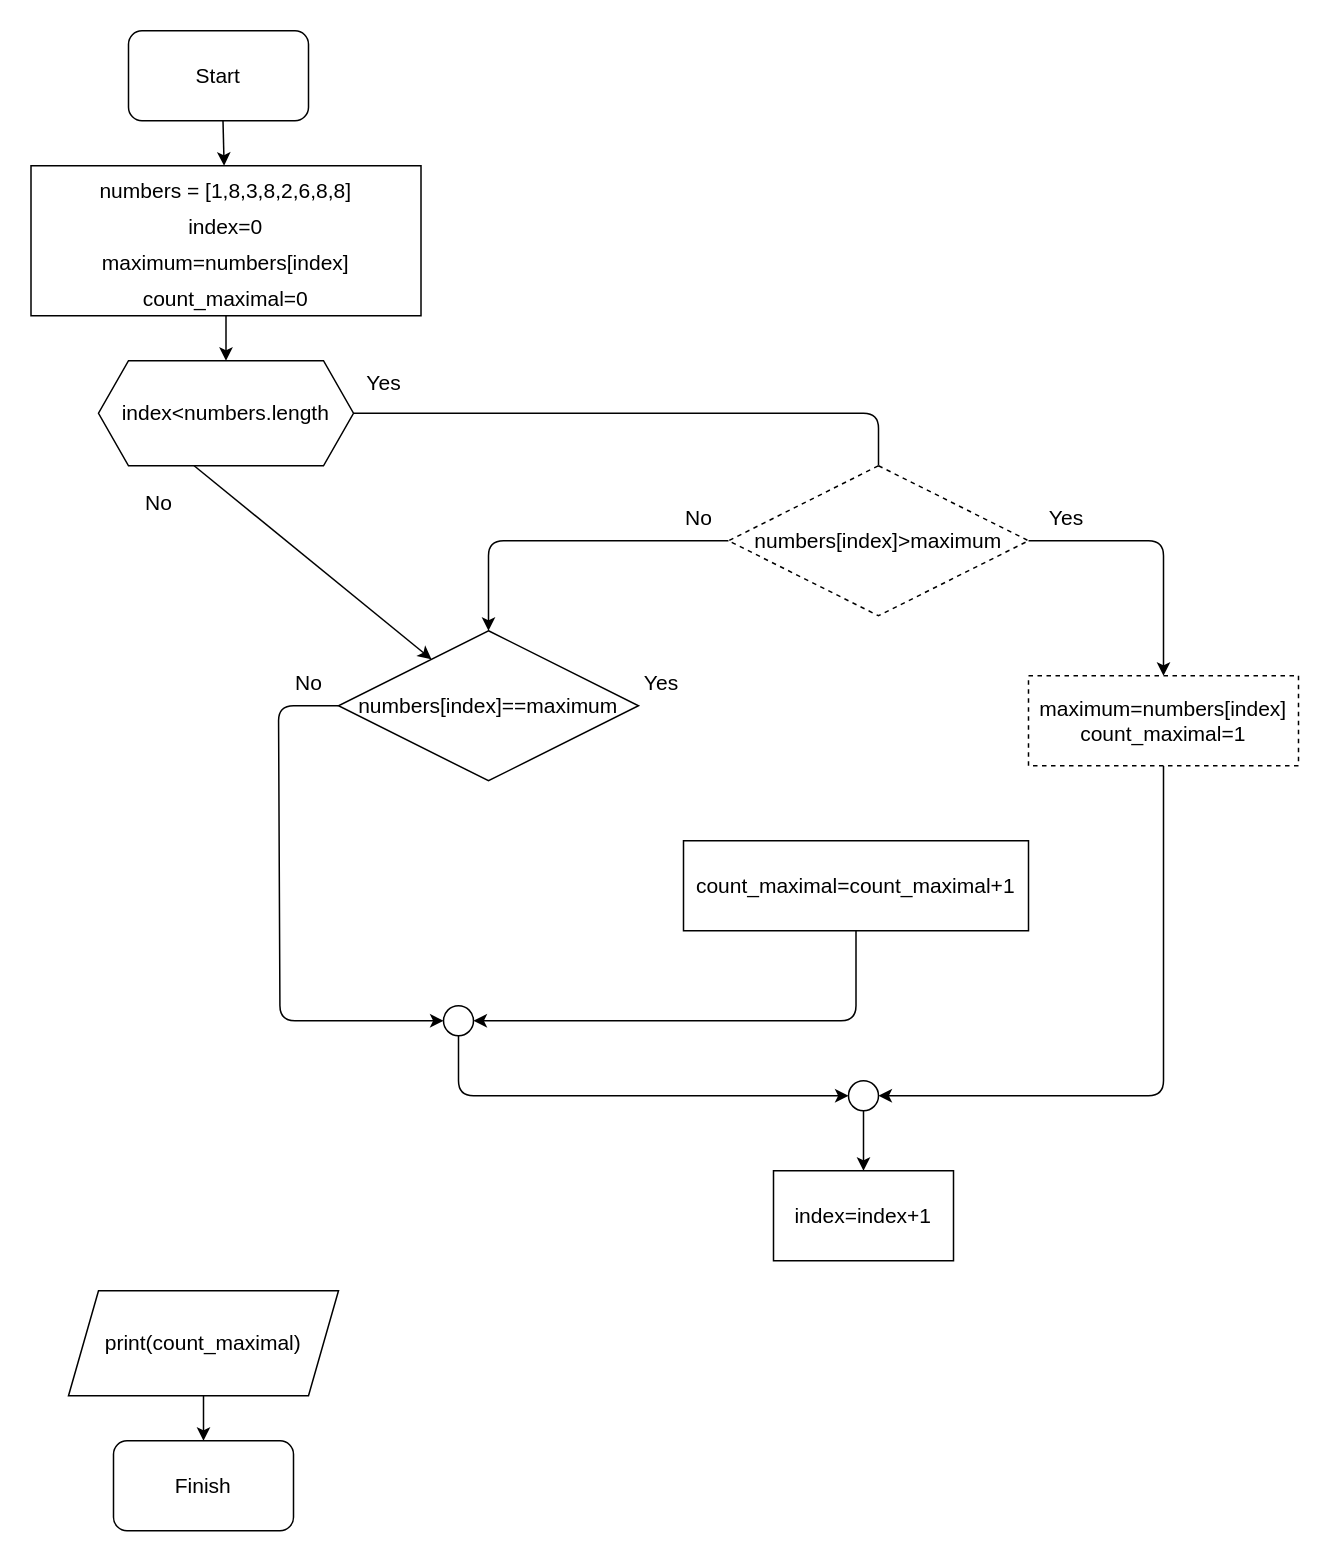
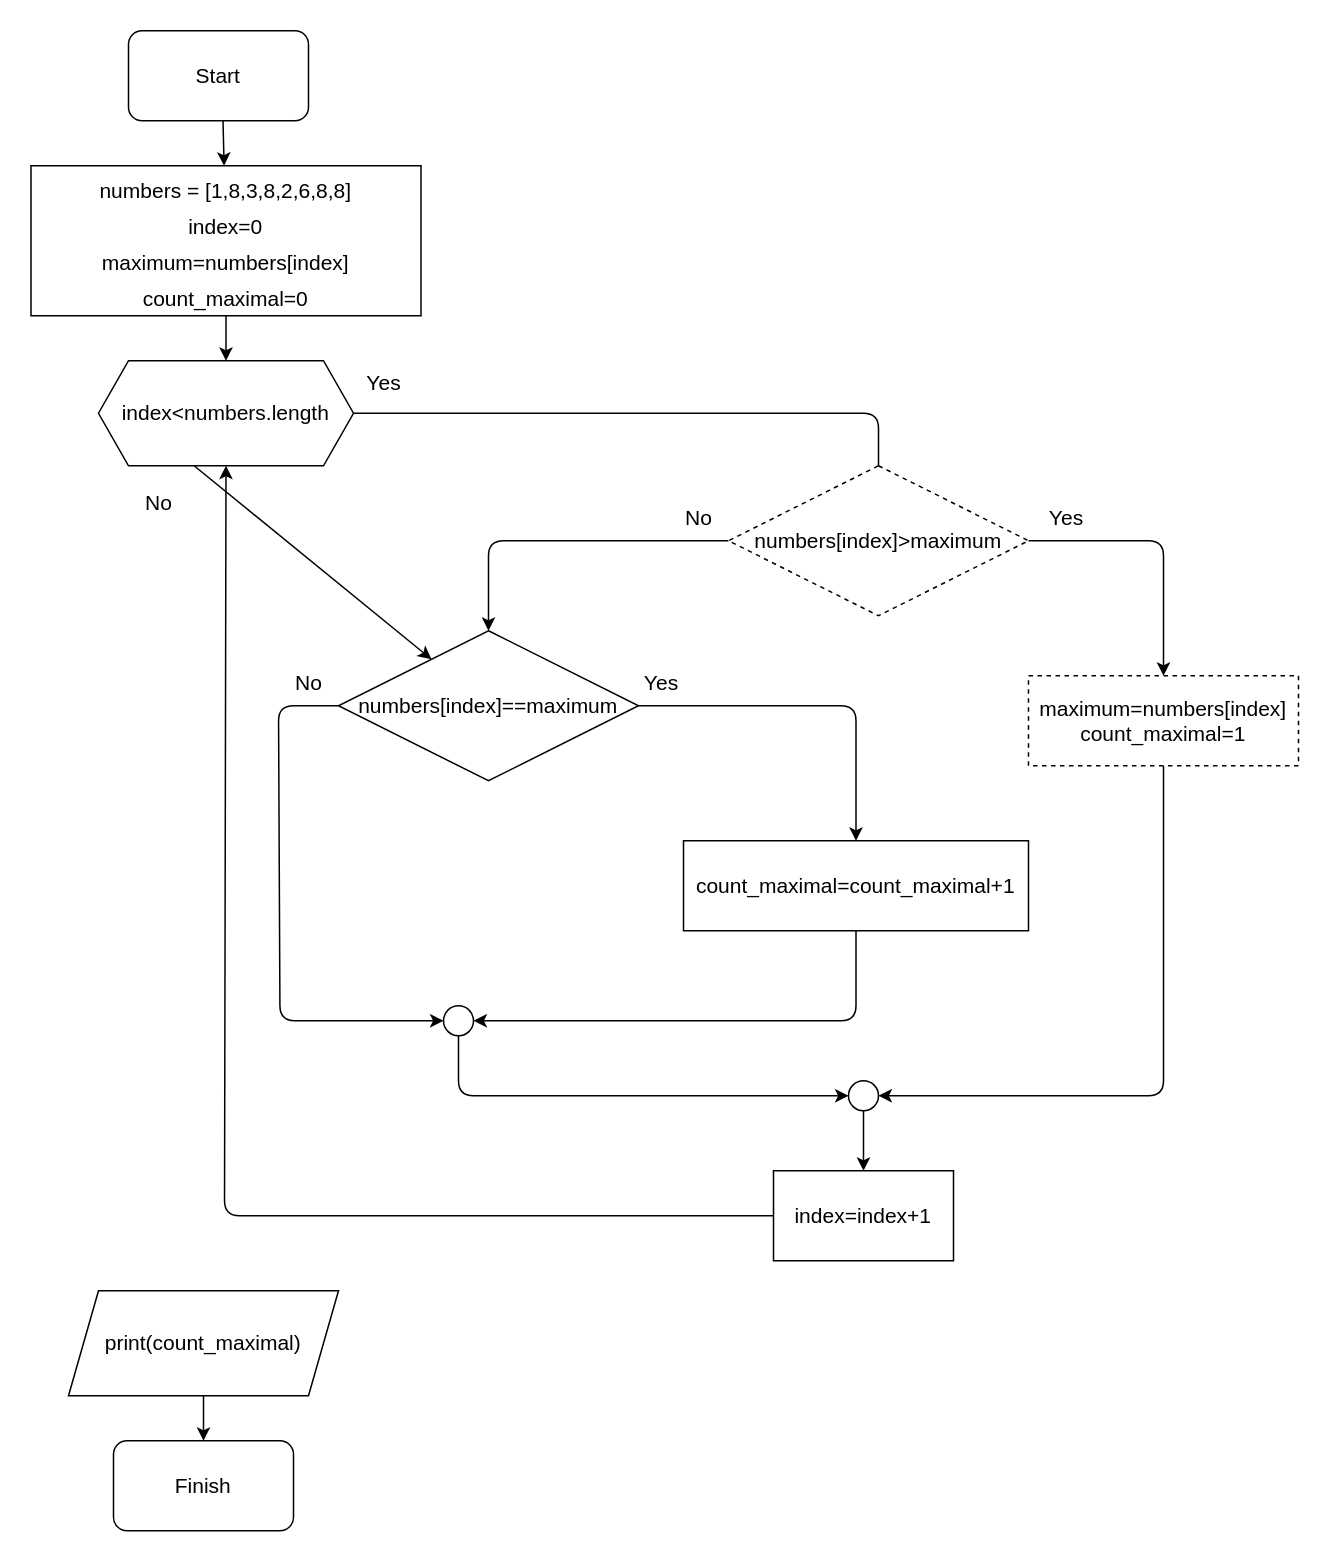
edge "numbers[index]==maximum" -> "count_maximal=count_maximal+1": added
edge "index=index+1" -> "index<numbers.length": added
